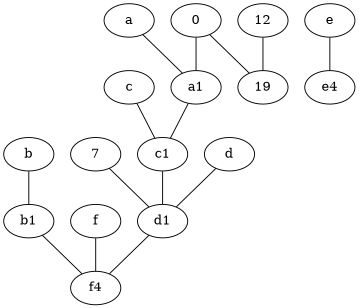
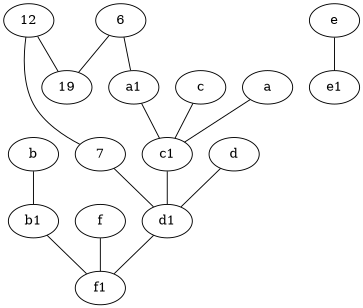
node "0": label "0" -> "6"
edge "a" -- "a1": now "a" -- "c1"
node "e4": label "e4" -> "e1"
edge "12" -- "7": added
node "f4": label "f4" -> "f1"
